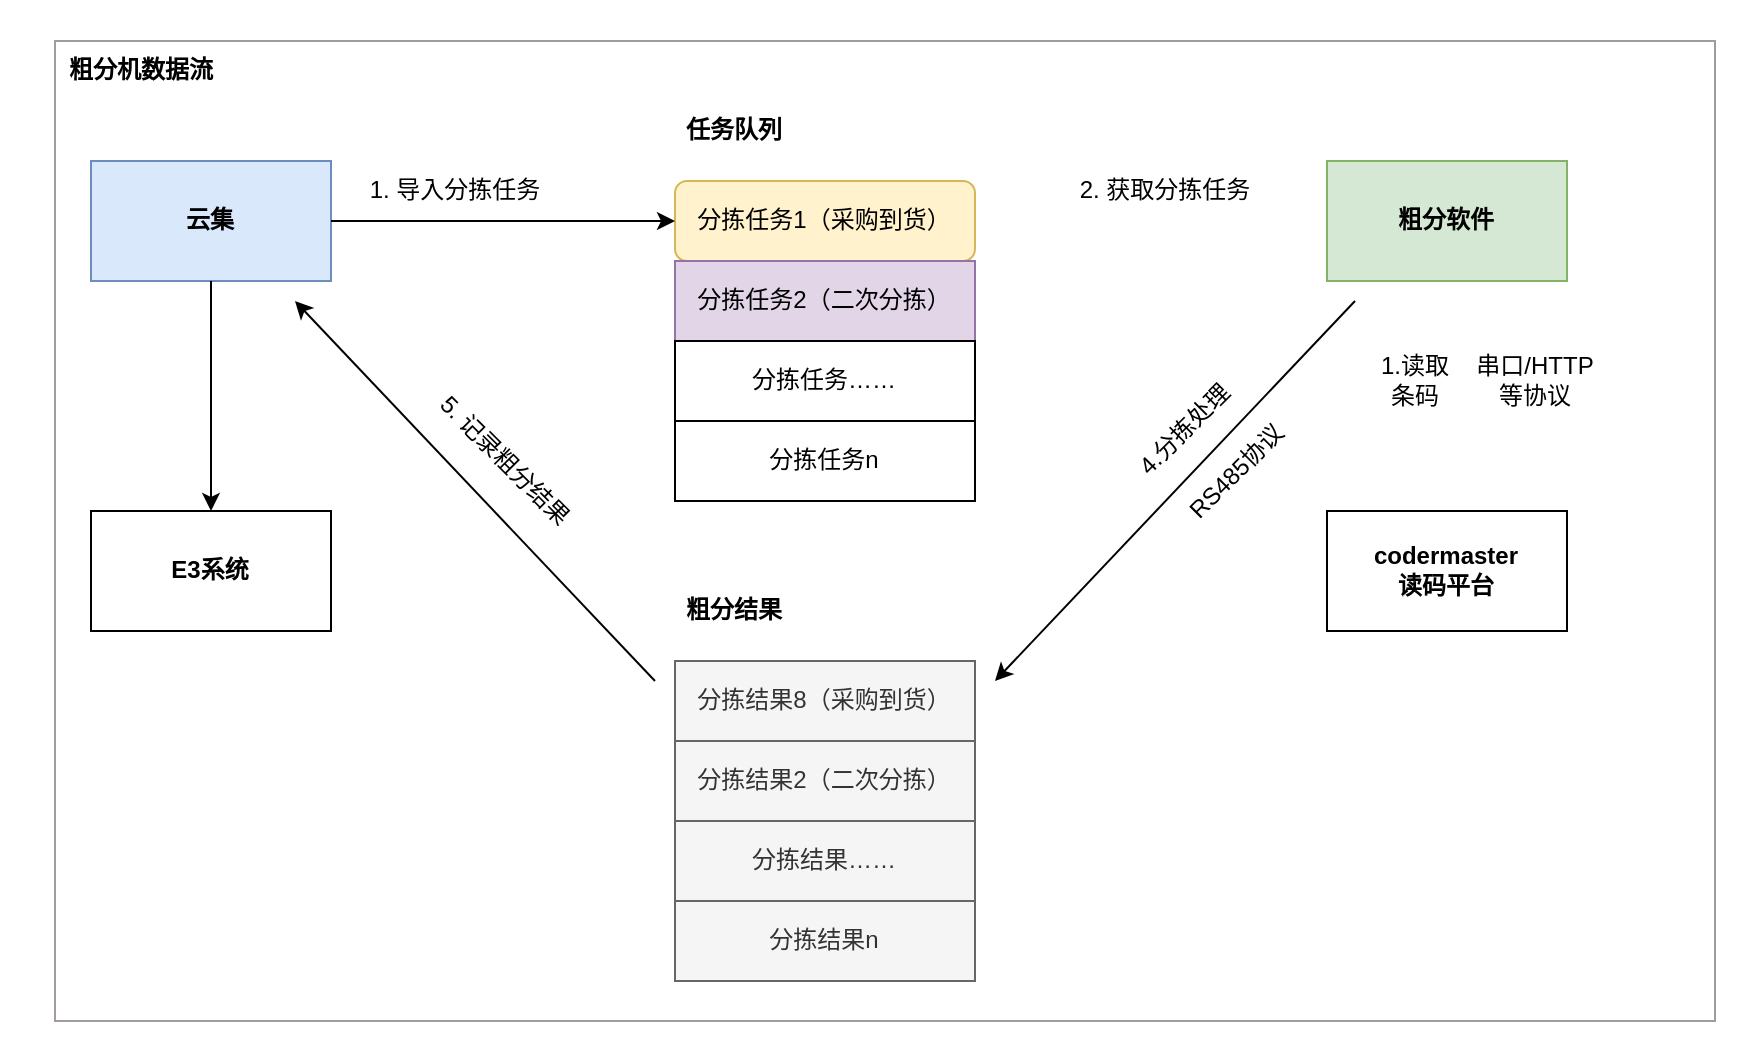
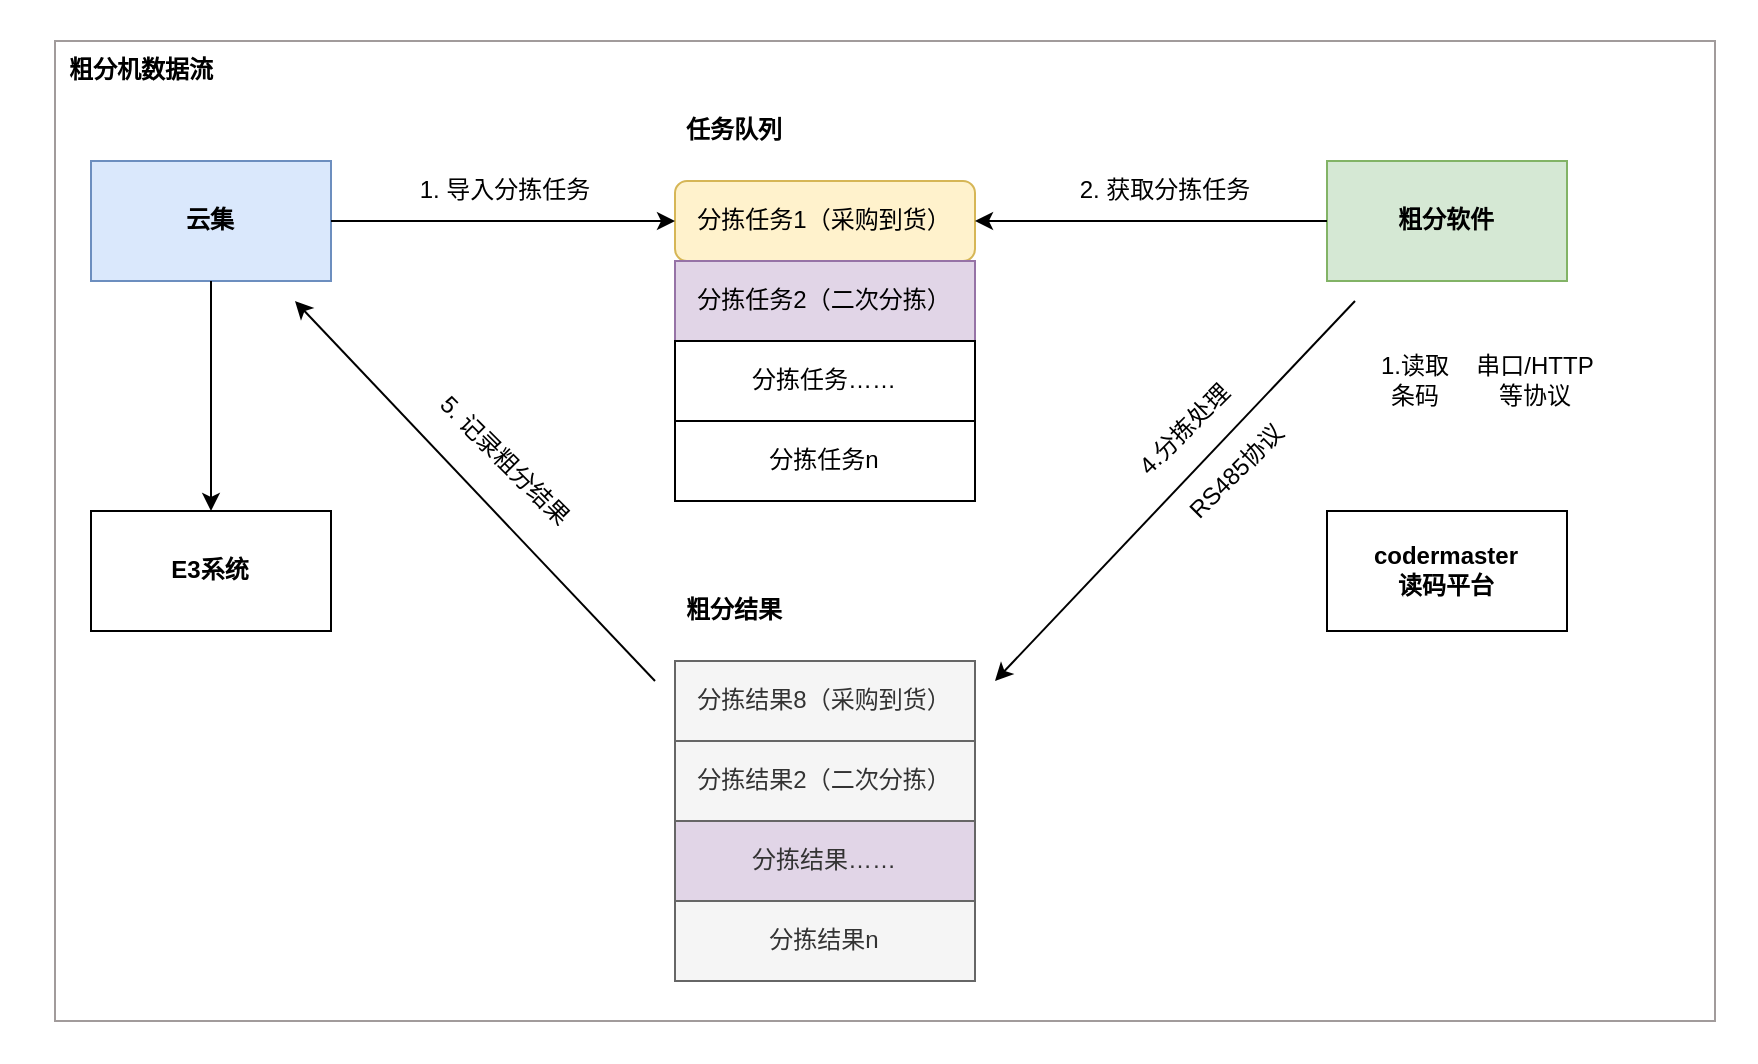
node "1. 导入分拣任务": moved (455, 191) -> (505, 191)
edge "粗分软件" -> "分拣任务1（采购到货）": added
node "分拣结果……": fillcolor #f5f5f5 -> #e1d5e7
